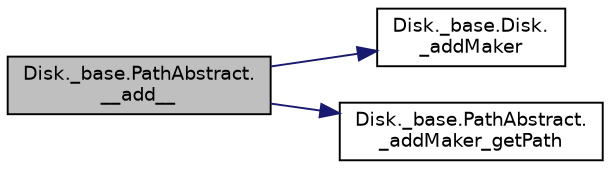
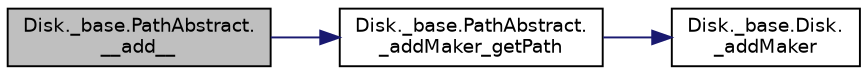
edge "Disk._base.PathAbstract. __add__" -> "Disk._base.Disk. _addMaker": now "Disk._base.PathAbstract. _addMaker_getPath" -> "Disk._base.Disk. _addMaker"
